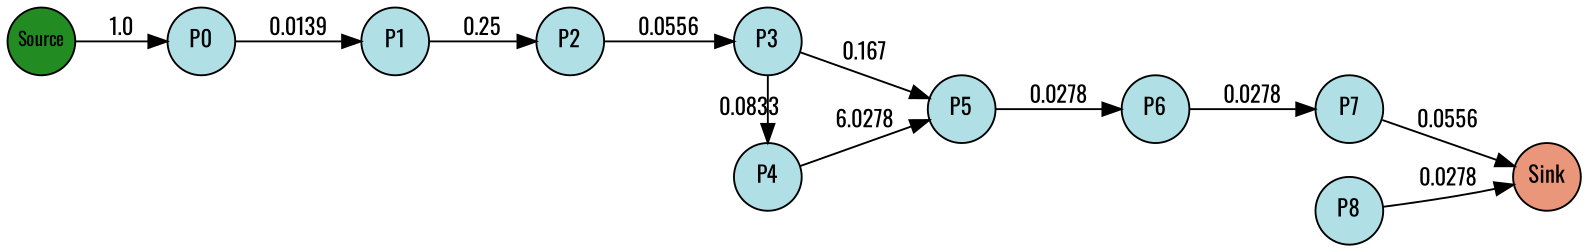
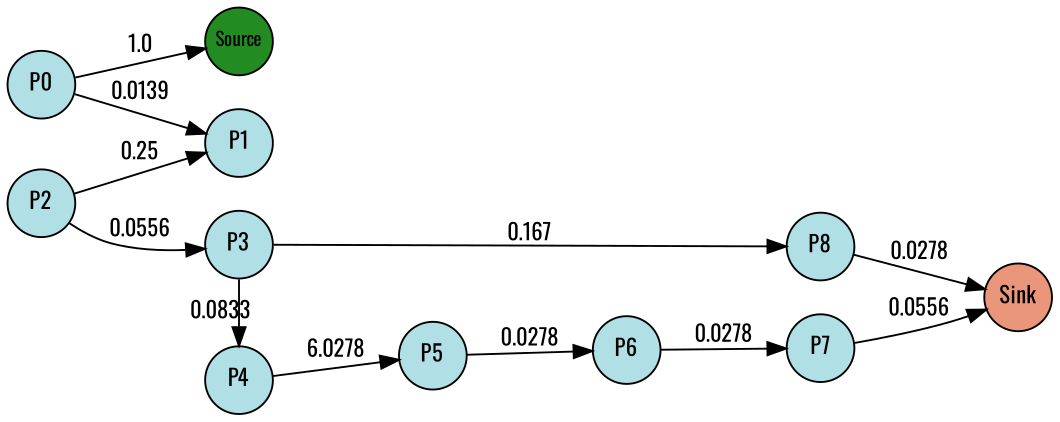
edge "Source" -> "P0": reversed
edge "P1" -> "P2": reversed
edge "P3" -> "P5": now "P3" -> "P8"
